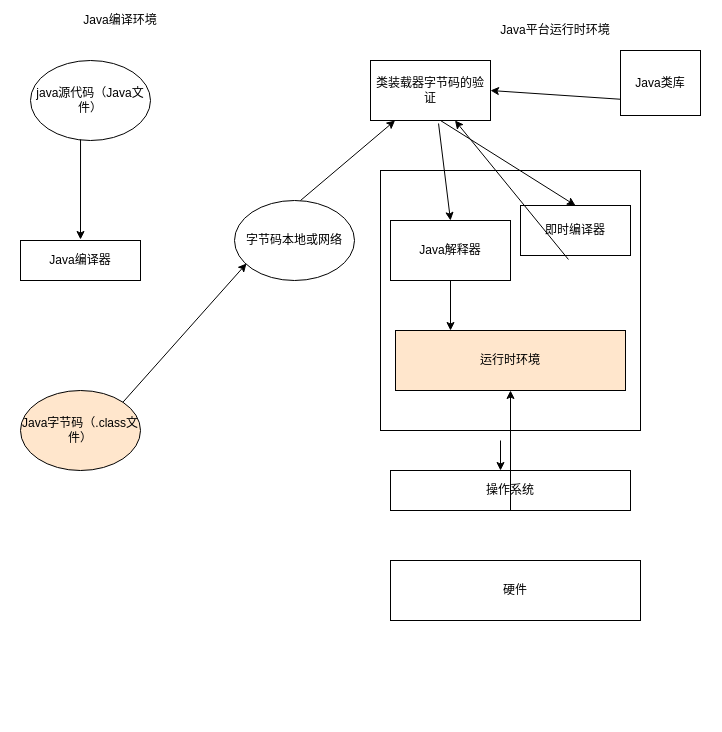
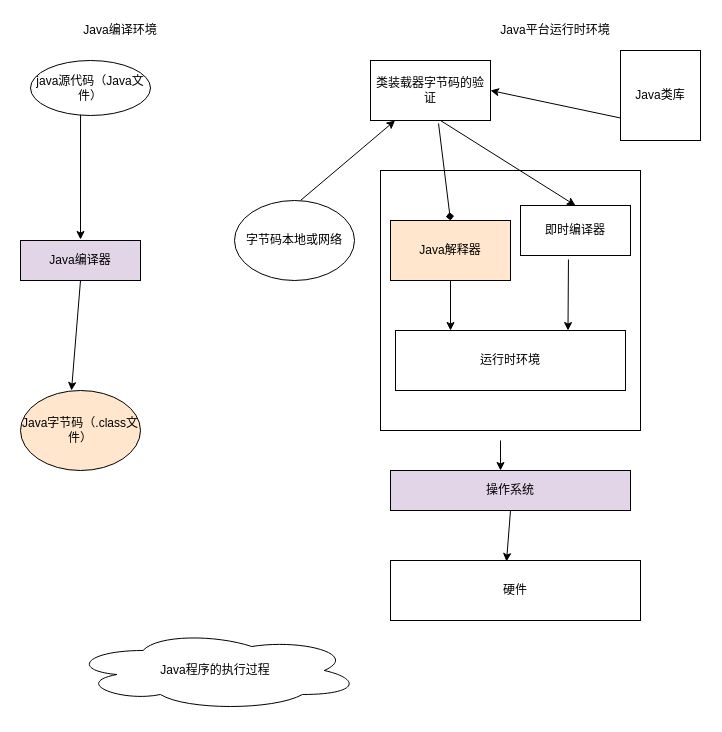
node "Java编译环境": moved (121, 21) -> (121, 31)
node "Java类库": size 80x65 -> 80x90
node "java源代码（Java文件）": size 120x80 -> 120x55
edge "即时编译器" -> "类装载器字节码的验证": now "即时编译器" -> "运行时环境"
edge "类装载器字节码的验证" -> "Java解释器": arrowhead classic -> diamond
node "Java解释器": fillcolor #ffffff -> #ffe6cc
node "Java编译器": fillcolor #ffffff -> #e1d5e7
edge "Java编译器" -> "Java字节码（.class文件）": added
edge "Java字节码（.class文件）" -> "字节码本地或网络": removed
node "运行时环境": fillcolor #ffe6cc -> #ffffff
edge "操作系统" -> "运行时环境": now "操作系统" -> "硬件"
node "操作系统": fillcolor #ffffff -> #e1d5e7
node "Java程序的执行过程": added
